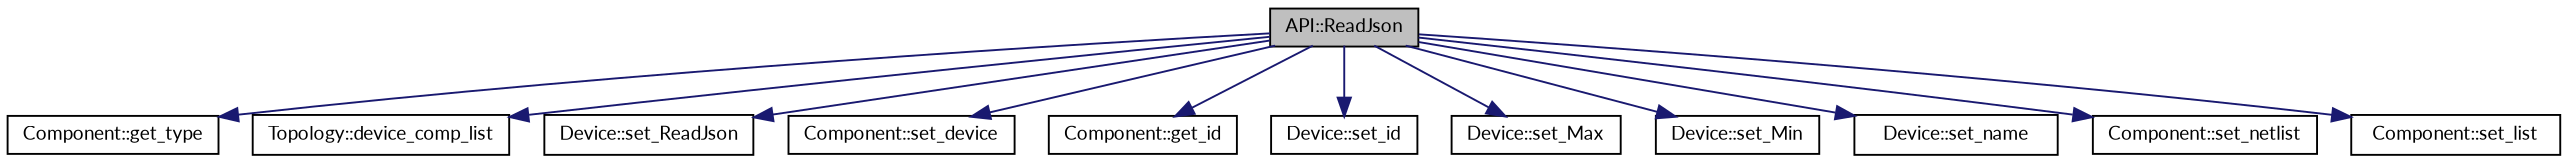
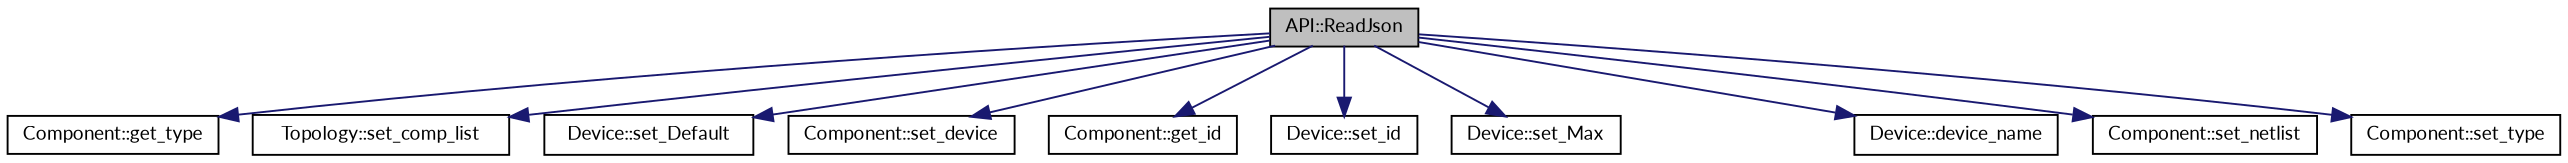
node "Topology::device_comp_list": label "Topology::device_comp_list" -> "Topology::set_comp_list"
node "Device::set_ReadJson": label "Device::set_ReadJson" -> "Device::set_Default"
node "Device::set_Min": removed
node "Device::set_name": label "Device::set_name" -> "Device::device_name"
node "Component::set_list": label "Component::set_list" -> "Component::set_type"
